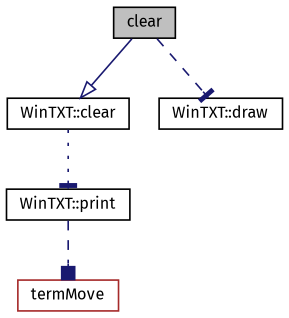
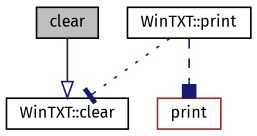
node "WinTXT::draw": removed
edge "WinTXT::clear" -> "WinTXT::print": reversed
node "termMove": label "termMove" -> "print"
